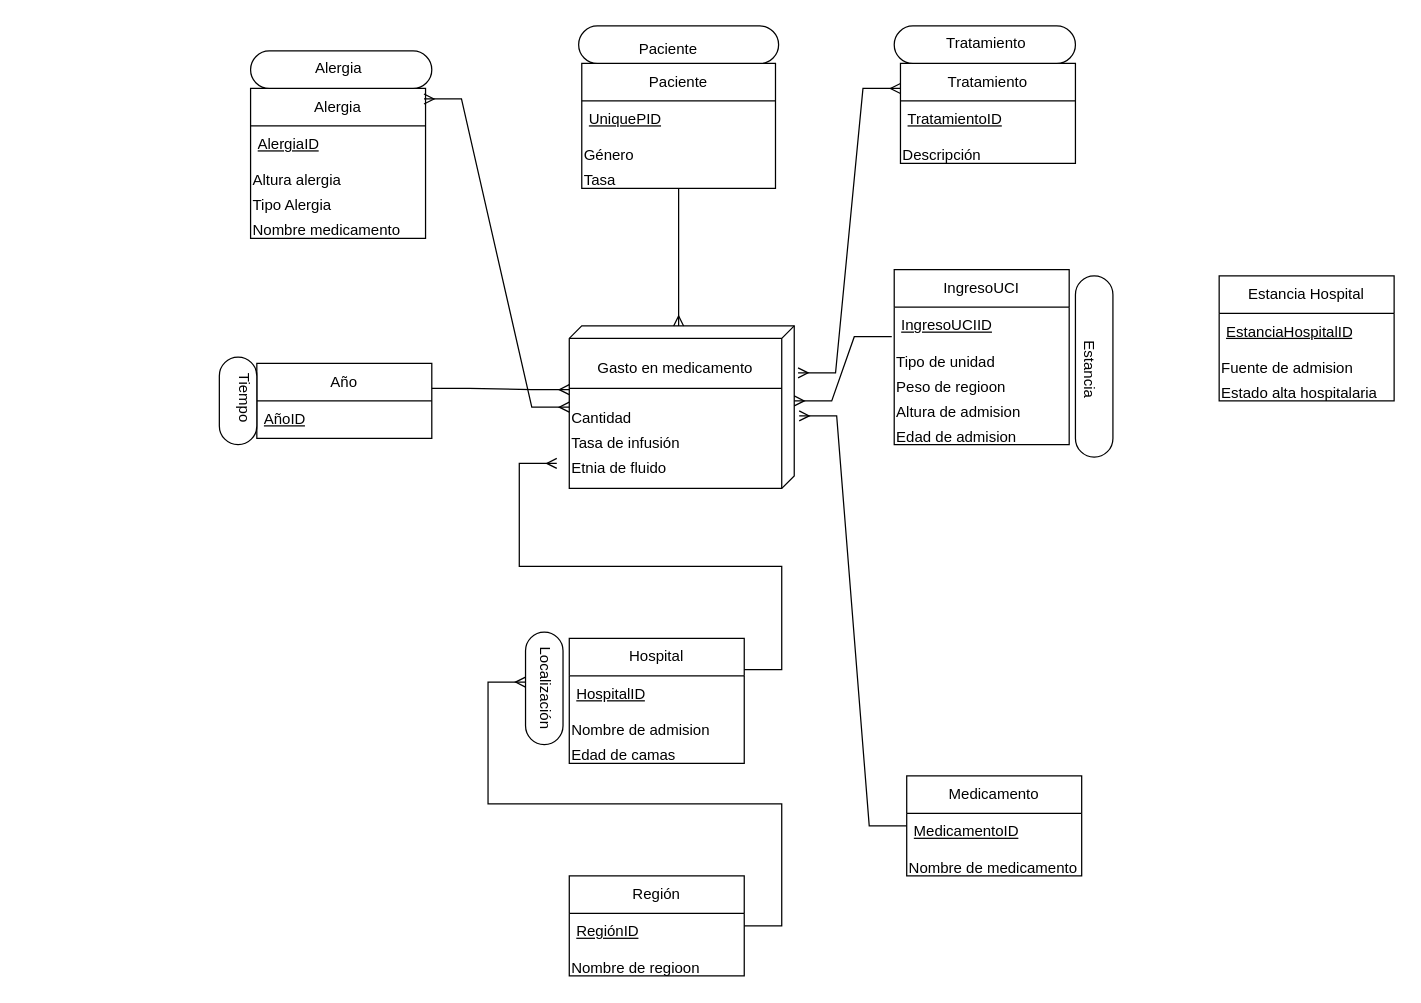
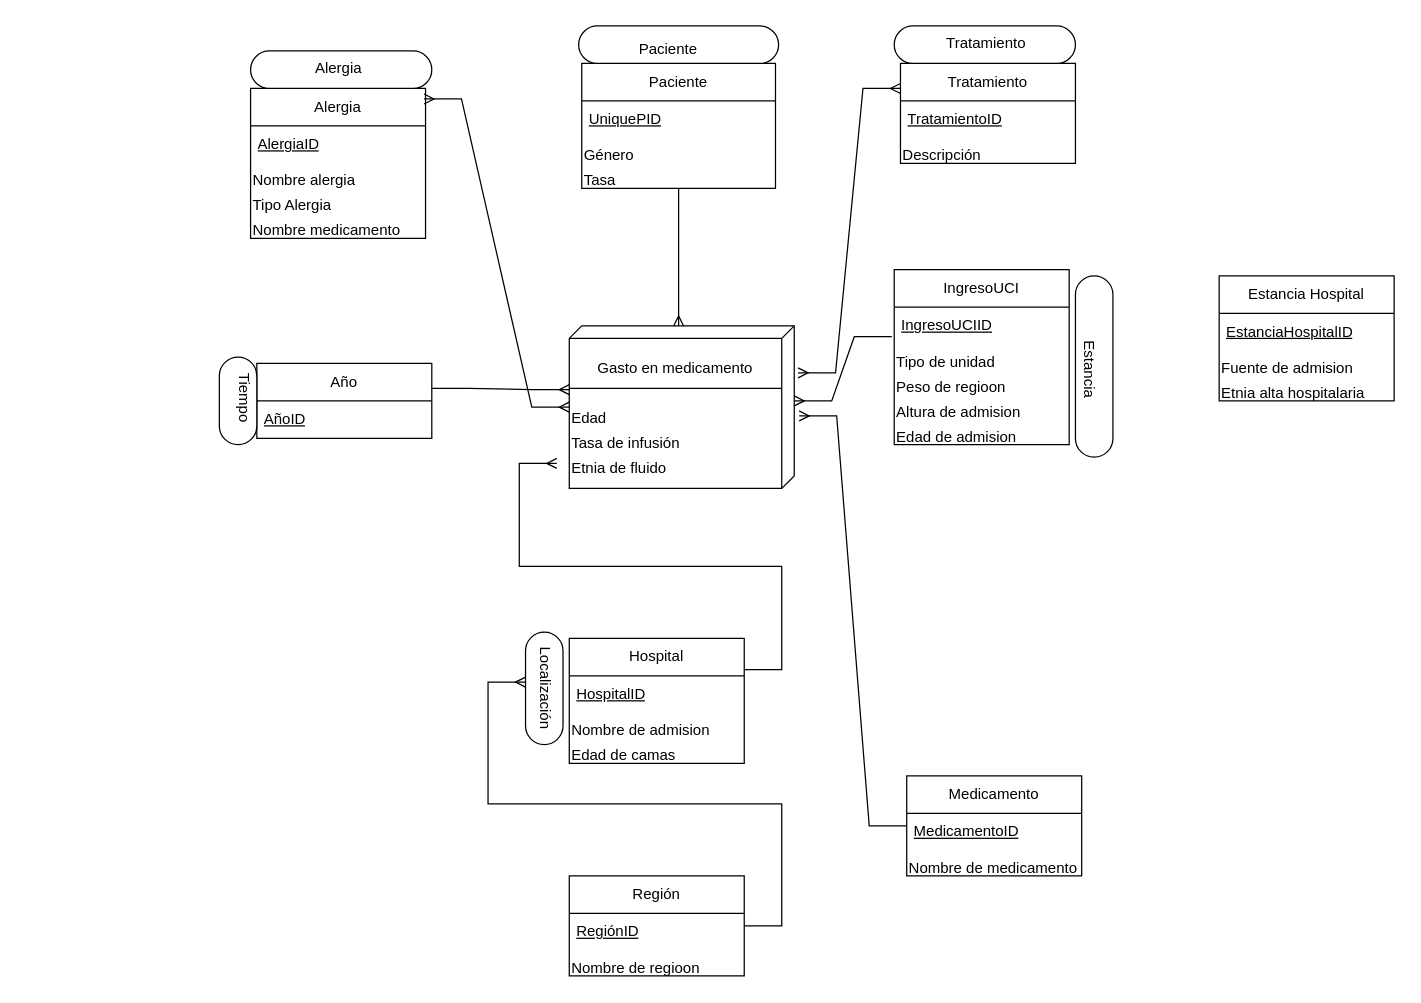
node "Altura alergia": label "Altura alergia" -> "Nombre alergia"
node "Estado alta hospitalaria": label "Estado alta hospitalaria" -> "Etnia alta hospitalaria"
node "Cantidad": label "Cantidad" -> "Edad"
